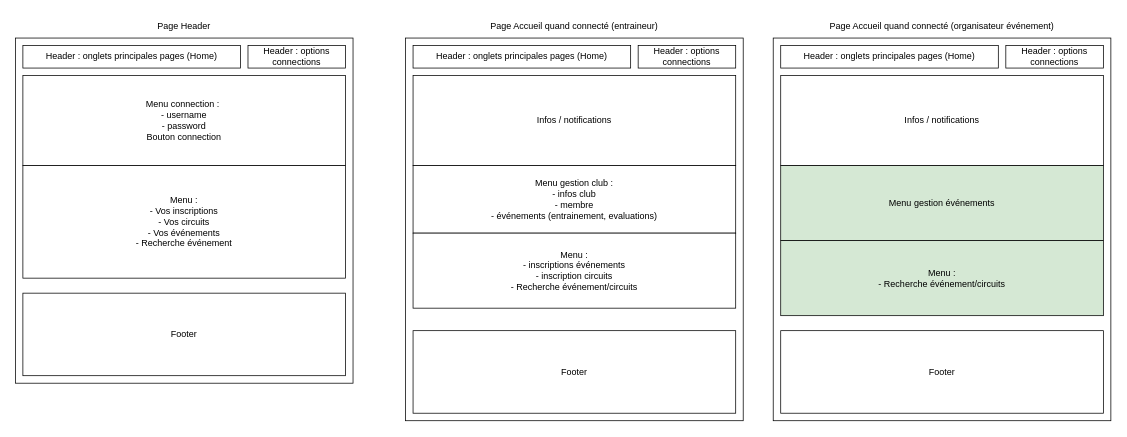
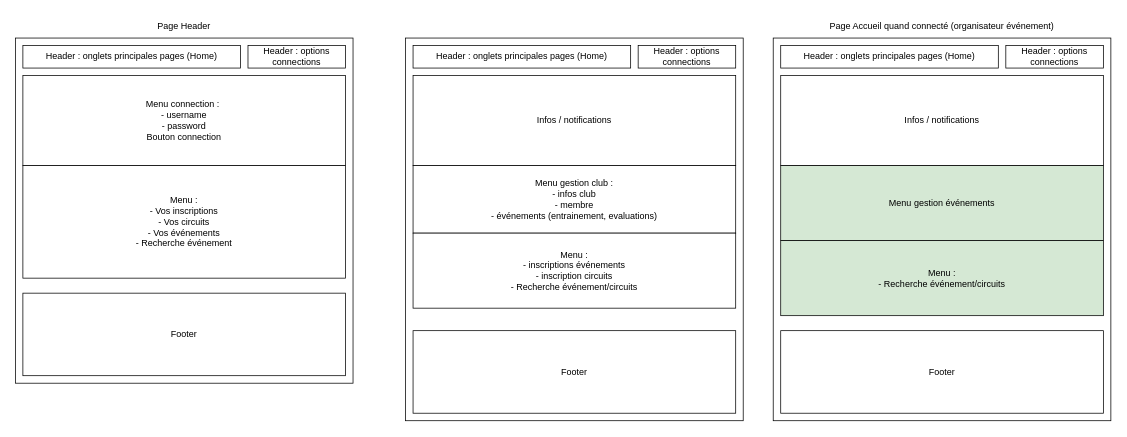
node "Page Accueil quand connecté (entraineur)": removed
